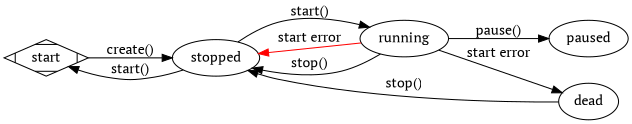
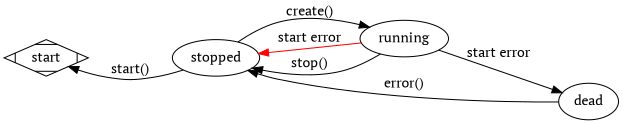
edge "stopped" -> "running": label "start()" -> "create()"
node "paused": removed
edge "start" -> "stopped": removed, label "create()"
edge "dead" -> "stopped": label "stop()" -> "error()"
